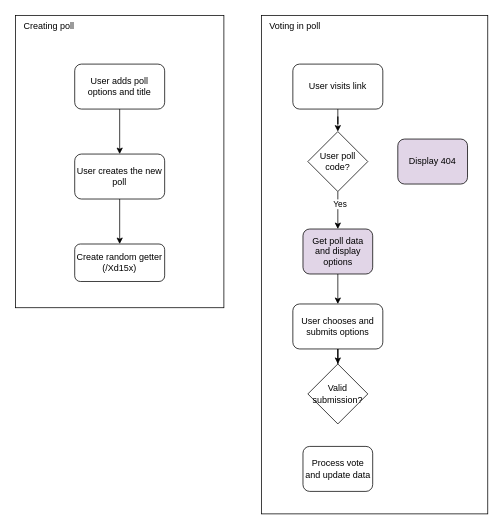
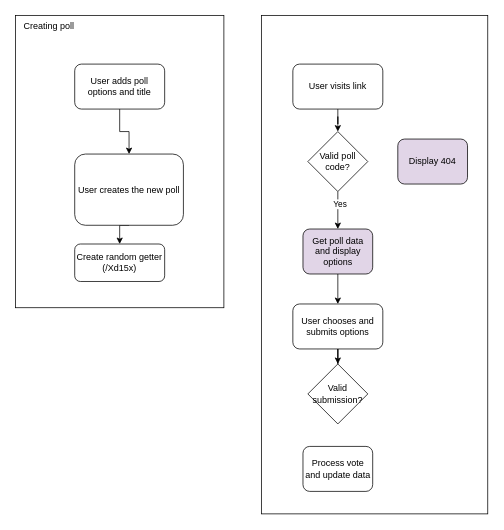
node "Voting in poll": removed
node "User poll code?": label "User poll code?" -> "Valid poll code?"
node "User creates the new poll": size 90x45 -> 109x71
